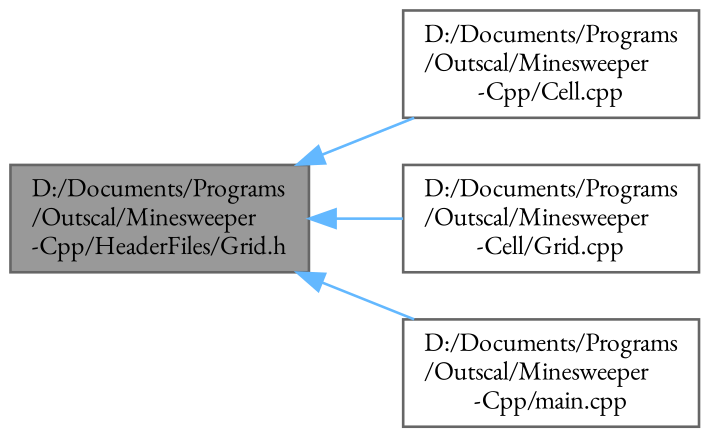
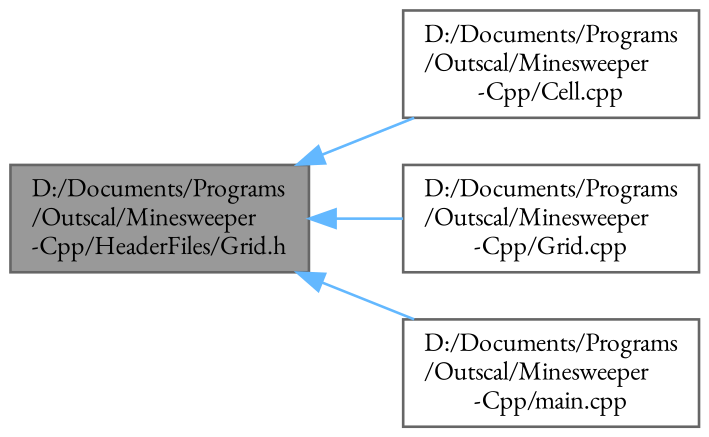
node "D:/Documents/Programs /Outscal/Minesweeper -Cell/Grid.cpp": label "D:/Documents/Programs /Outscal/Minesweeper -Cell/Grid.cpp" -> "D:/Documents/Programs /Outscal/Minesweeper -Cpp/Grid.cpp"
